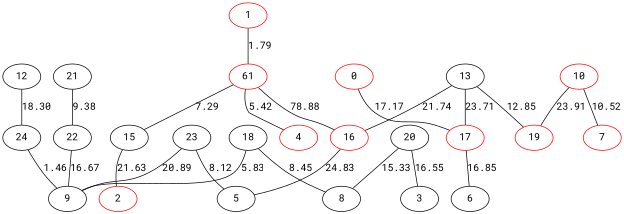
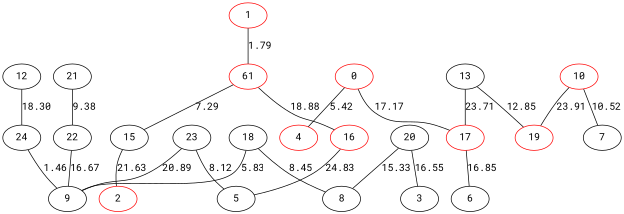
edge "61" -- "16": label "78.88" -> "18.88"
edge "13" -- "16": removed, label "21.74"
edge "61" -- "4": now "0" -- "4"
node "7": color red -> black
